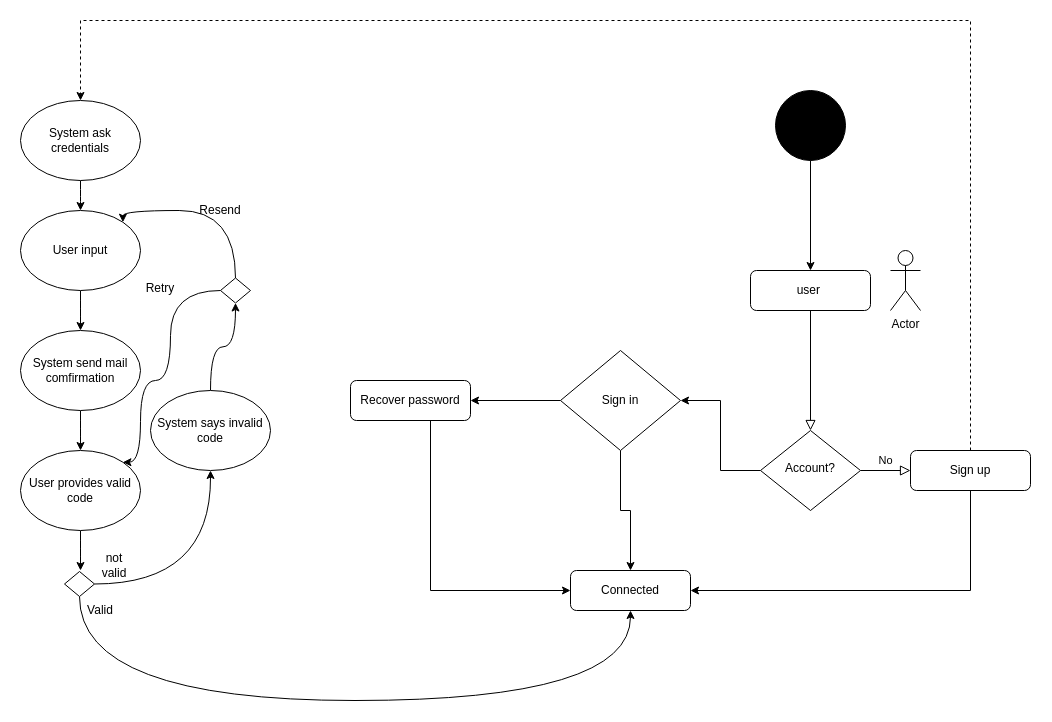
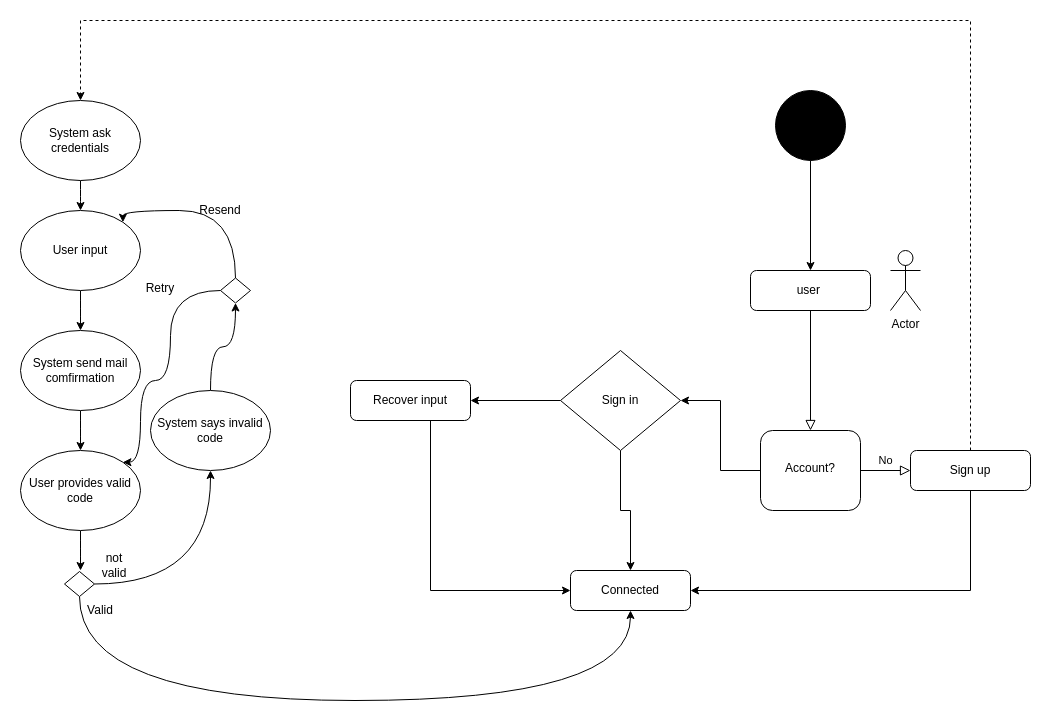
node "Recover password": label "Recover password" -> "Recover input"
node "Account?": shape diamond -> rounded rectangle
